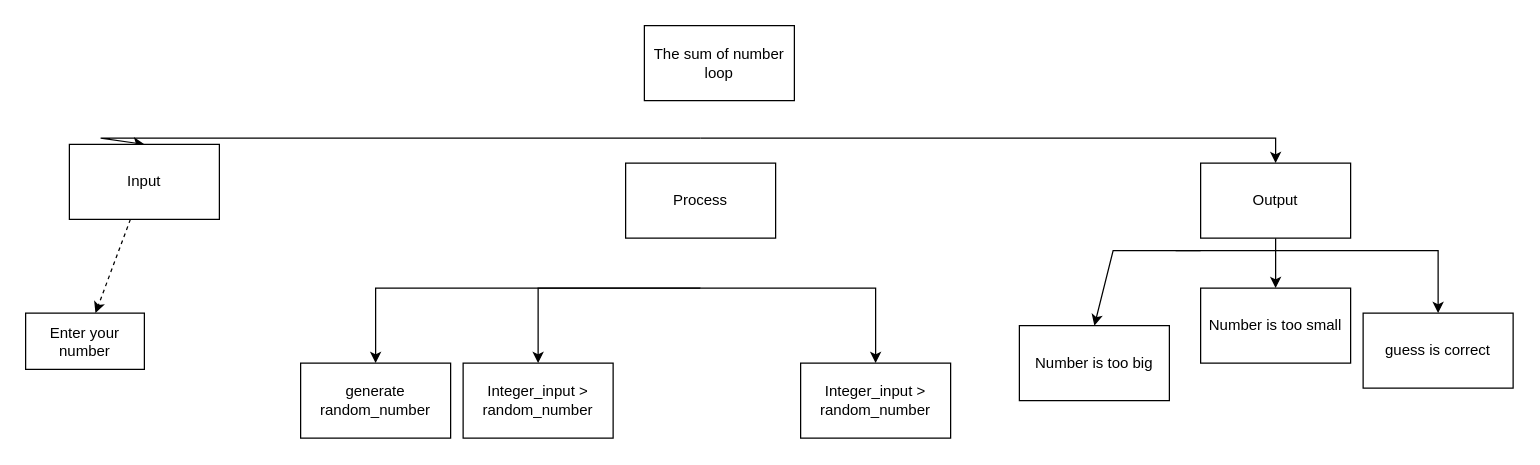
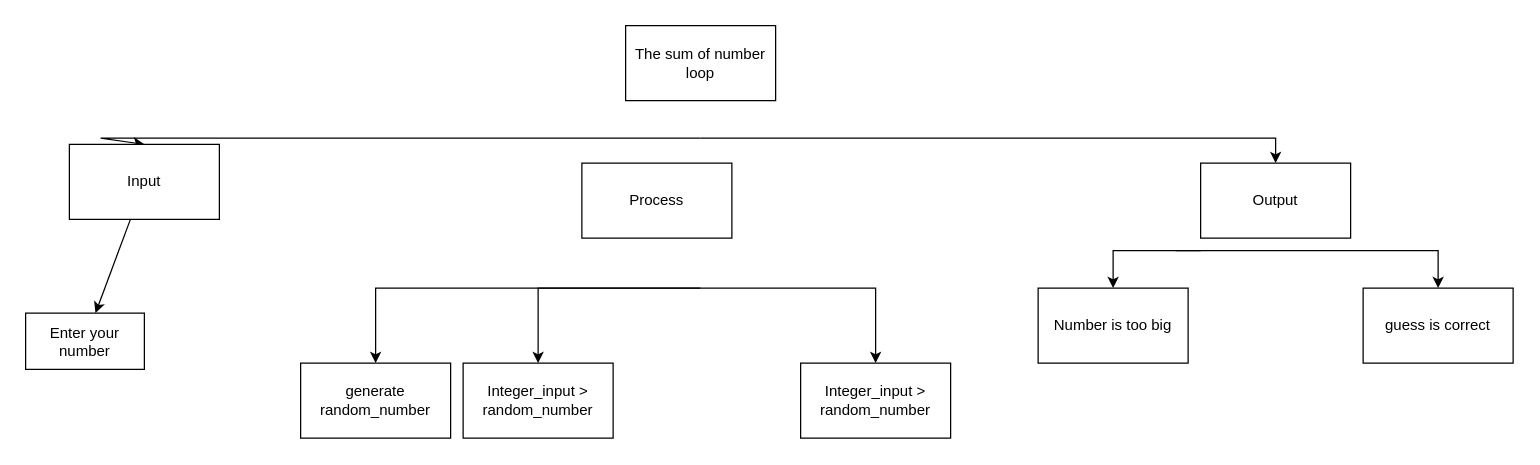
node "The sum of number loop": moved (719, 63) -> (701, 63)
node "Process": moved (701, 201) -> (657, 201)
edge "Output" -> "Number is too small": removed
edge "Input" -> "Enter your number": style dashed -> solid
node "Number is too small": removed
node "guess is correct": moved (1438, 351) -> (1438, 326)
node "Number is too big": moved (1094, 363) -> (1113, 326)
